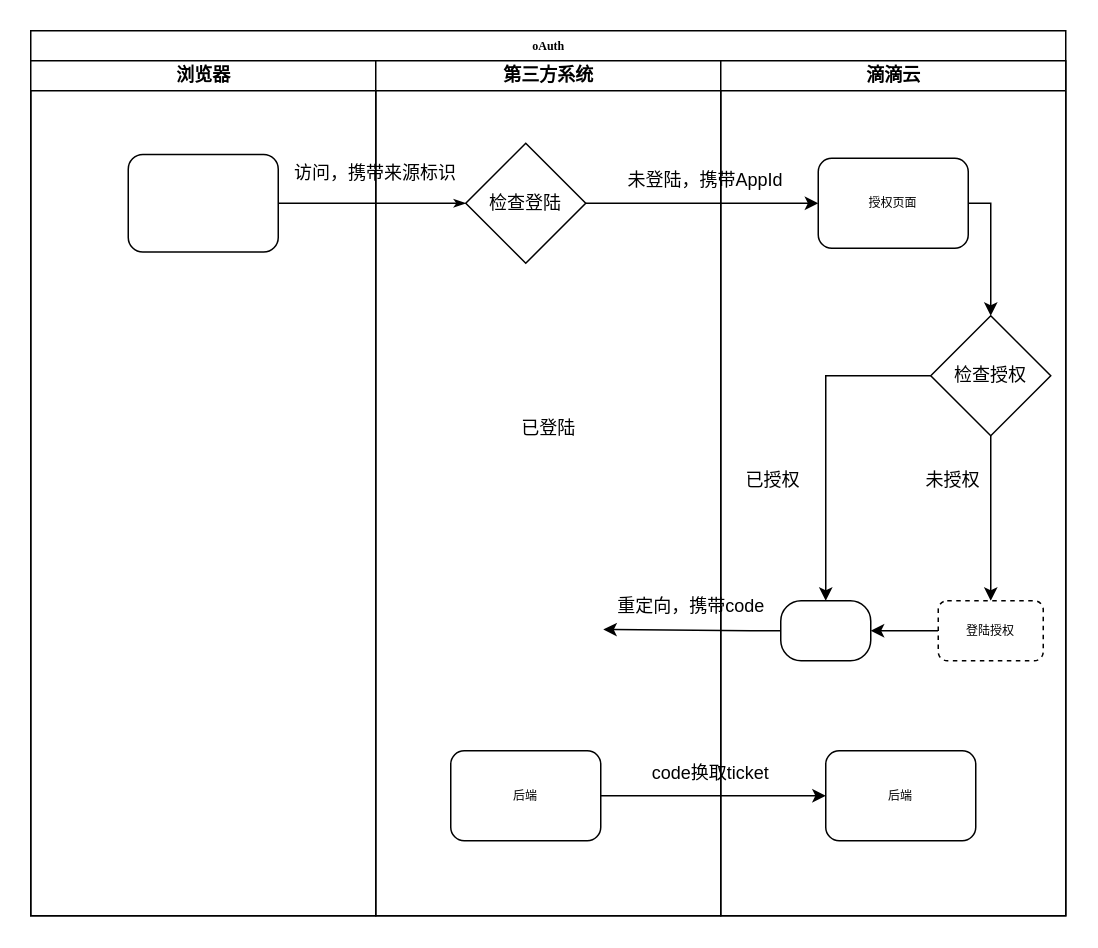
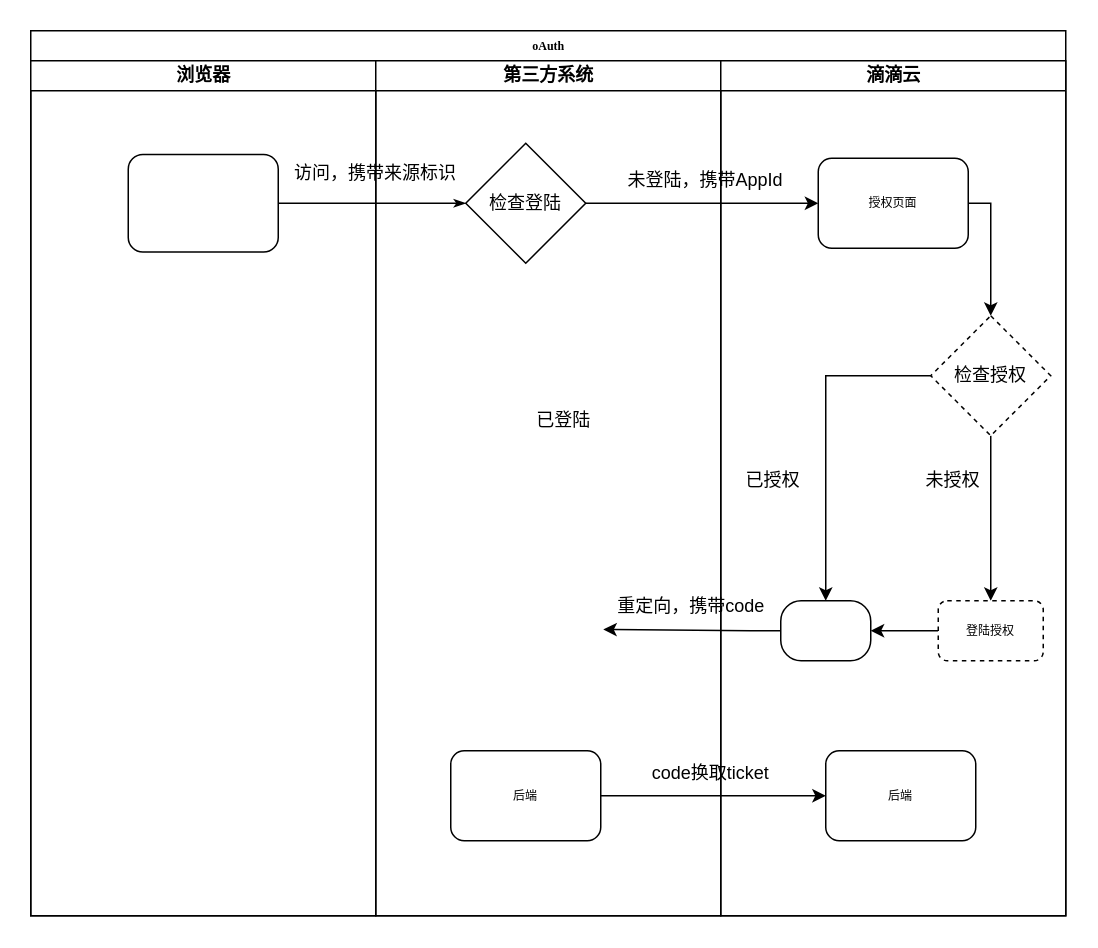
node "检查授权": style solid -> dashed
node "已登陆": moved (548, 428) -> (563, 421)
